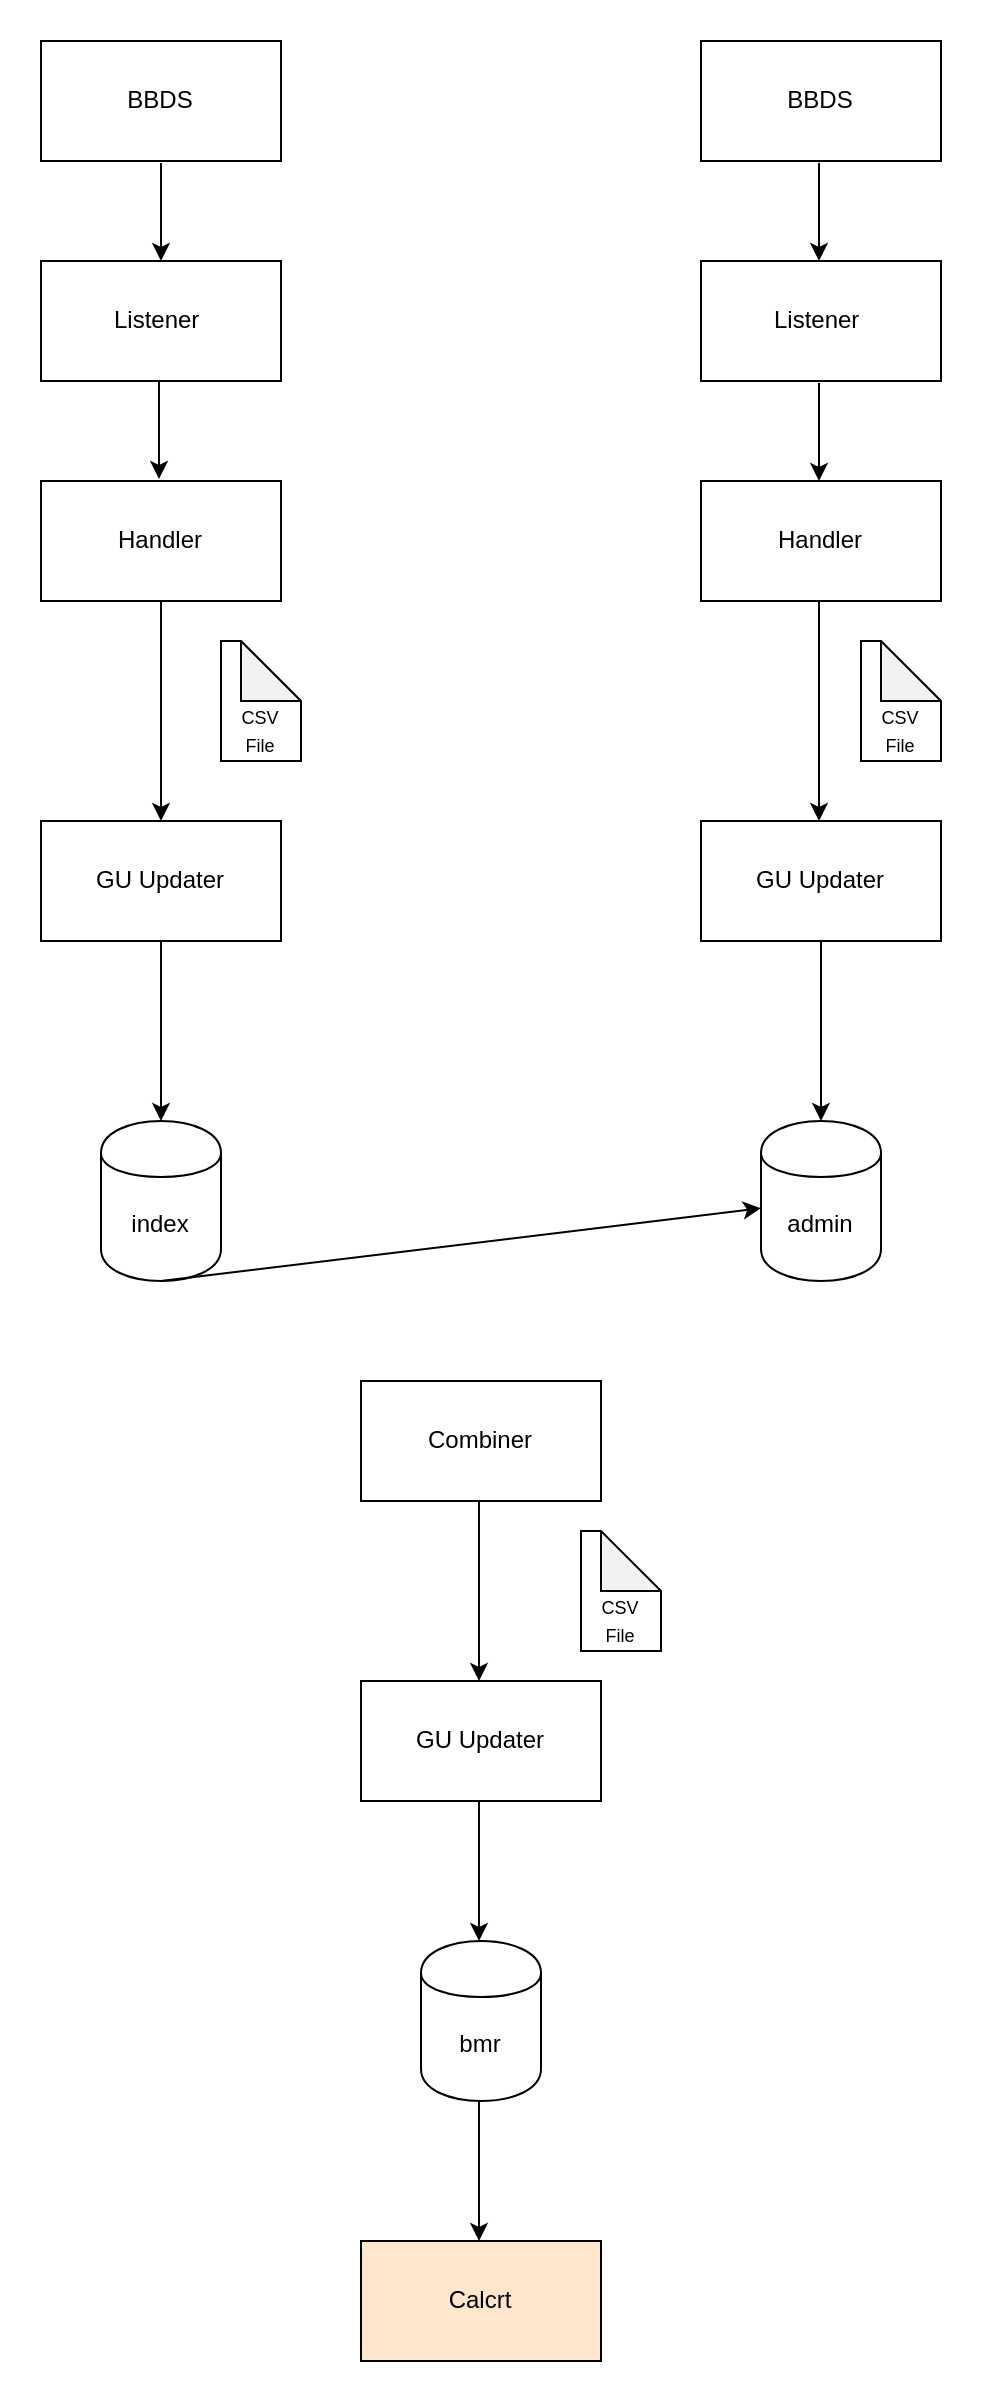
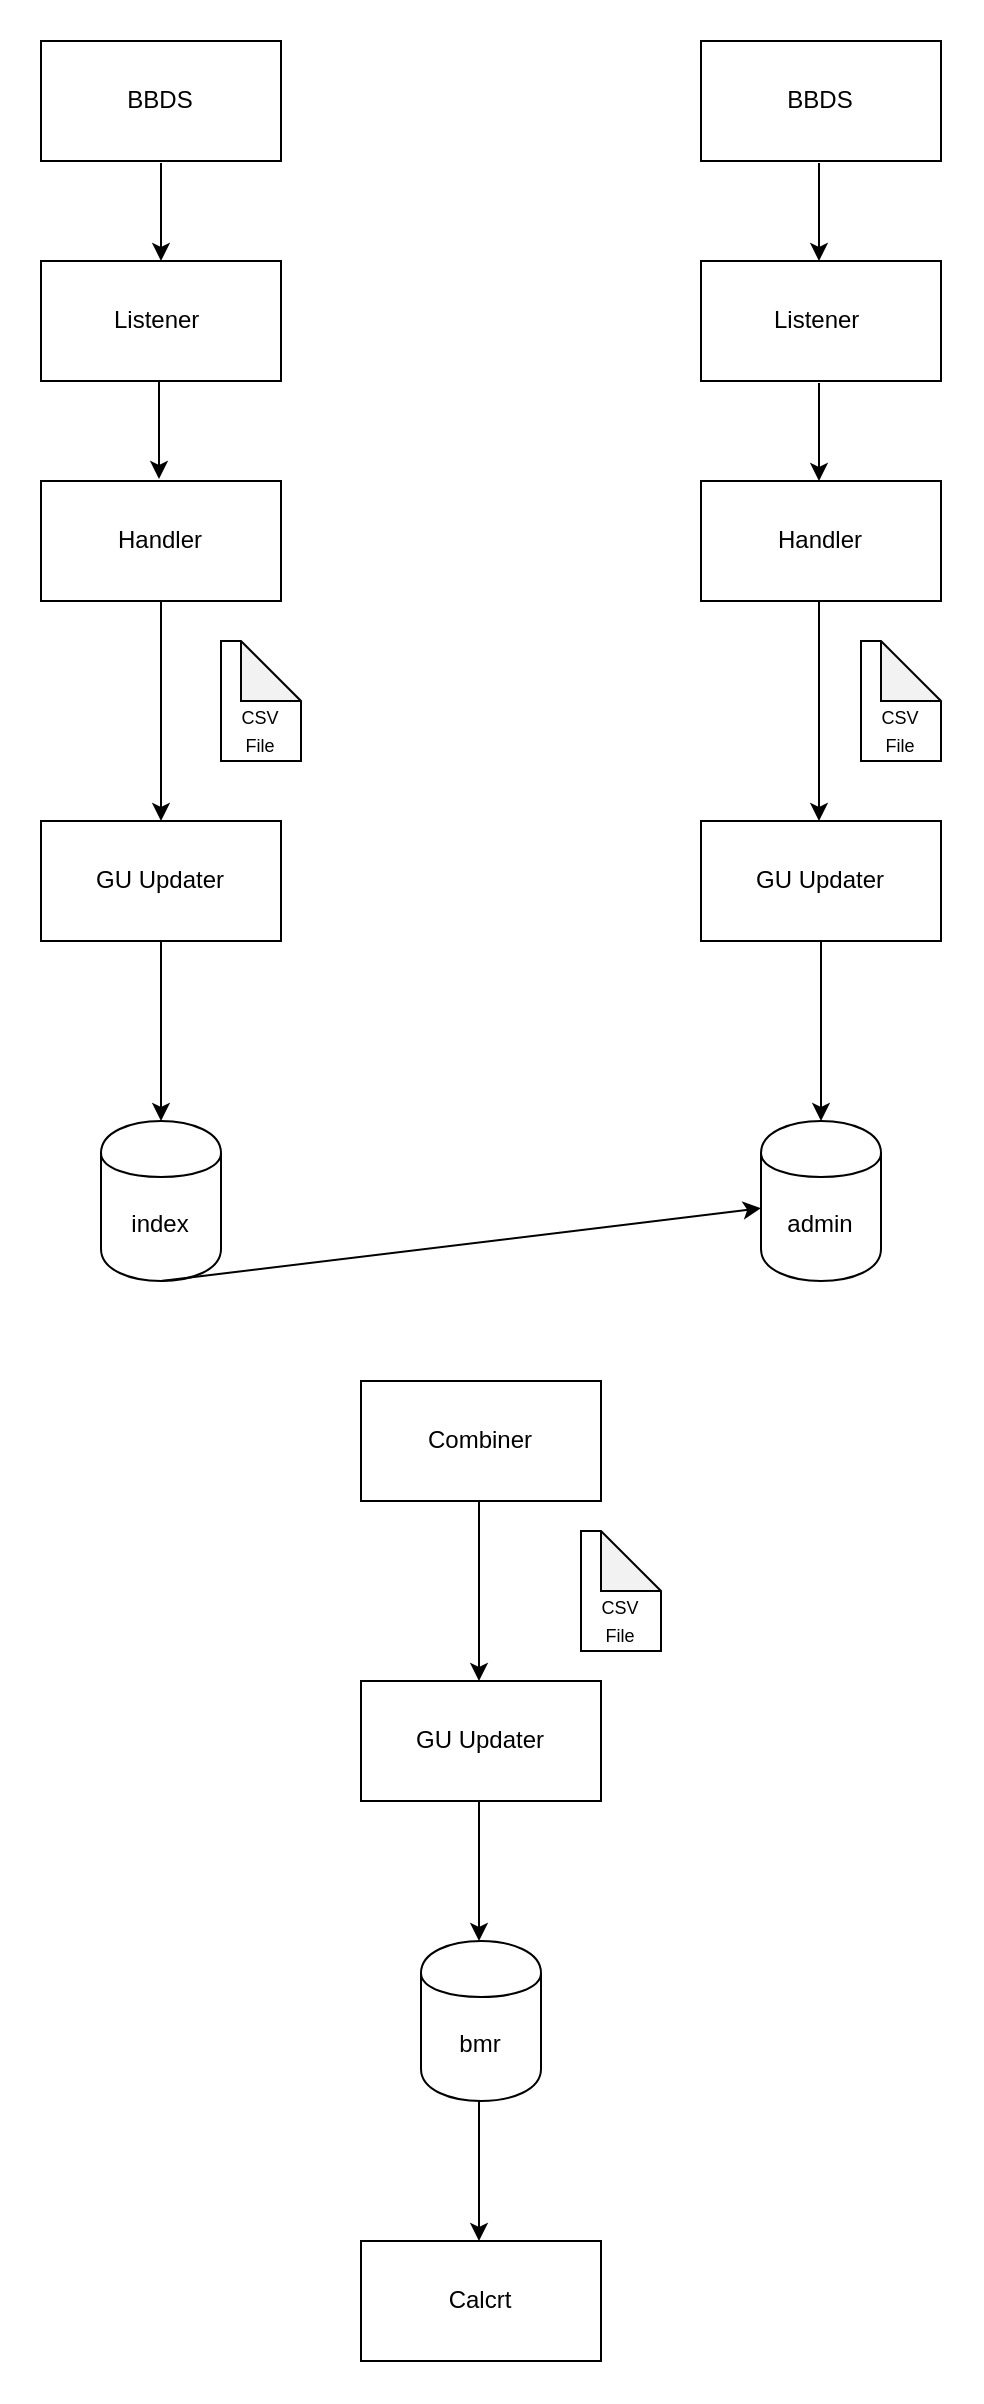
node "Calcrt": fillcolor #ffe6cc -> #ffffff
